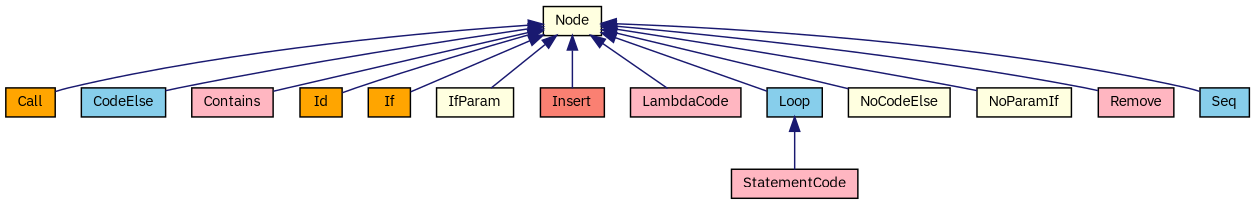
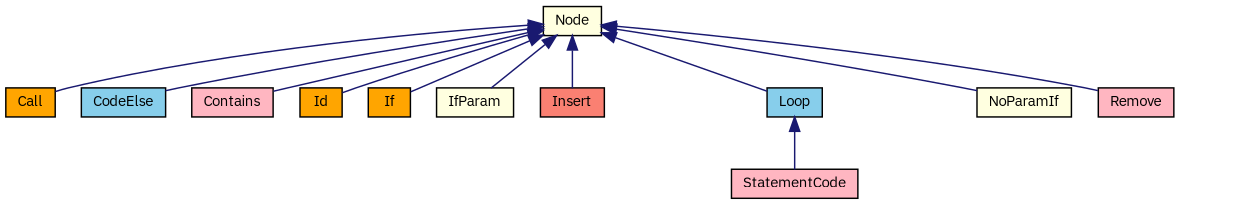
node "LambdaCode": removed
node "NoCodeElse": removed
node "Seq": removed
